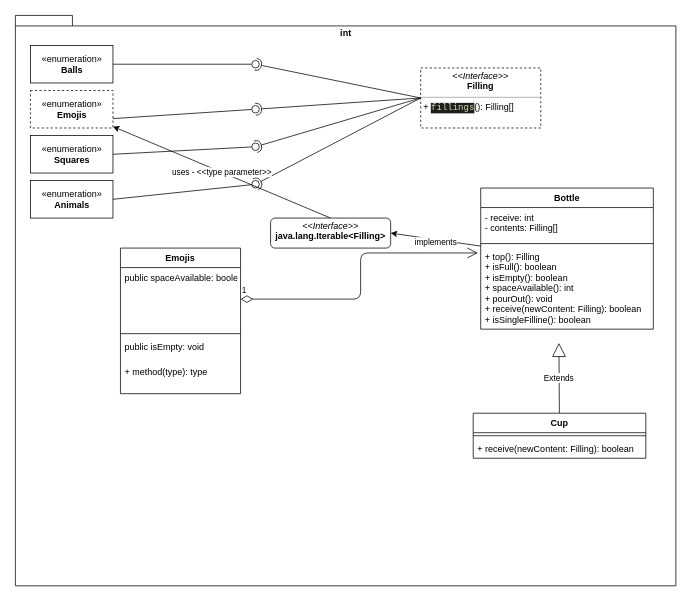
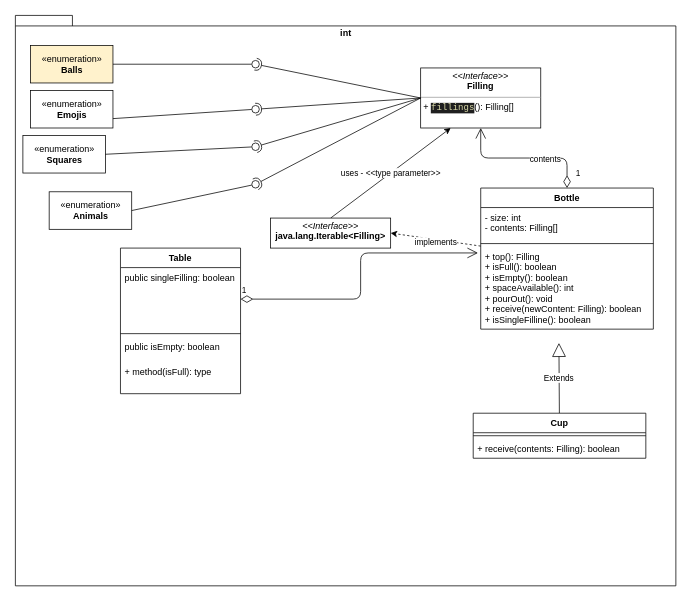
node "«enumeration» Balls": fillcolor #ffffff -> #fff2cc
node "<<Interface>> Filling + fillings(): Filling[]": style dashed -> solid
node "«enumeration» Emojis": style dashed -> solid
node "«enumeration» Squares": moved (72, 154) -> (64, 154)
edge "<<Interface>> Filling + fillings(): Filling[]" -- "Bottle": added, labels "1", "contents"
edge "<<Interface>> java.lang.Iterable<Filling>" -> "«enumeration» Emojis": now "<<Interface>> java.lang.Iterable<Filling>" -> "<<Interface>> Filling + fillings(): Filling[]"
node "«enumeration» Animals": moved (72, 199) -> (90, 210)
node "- receive: int - contents: Filling[]": label "- receive: int - contents: Filling[]" -> "- size: int - contents: Filling[]"
node "<<Interface>> java.lang.Iterable<Filling>": shape rounded rectangle -> rectangle
edge "Bottle" -> "<<Interface>> java.lang.Iterable<Filling>": style solid -> dashed
node "Emojis": label "Emojis" -> "Table"
node "public spaceAvailable: boolean": label "public spaceAvailable: boolean" -> "public singleFilling: boolean"
node "public isEmpty: void": label "public isEmpty: void" -> "public isEmpty: boolean"
node "+ method(type): type": label "+ method(type): type" -> "+ method(isFull): type"
node "+ receive(newContent: Filling): boolean": label "+ receive(newContent: Filling): boolean" -> "+ receive(contents: Filling): boolean"
